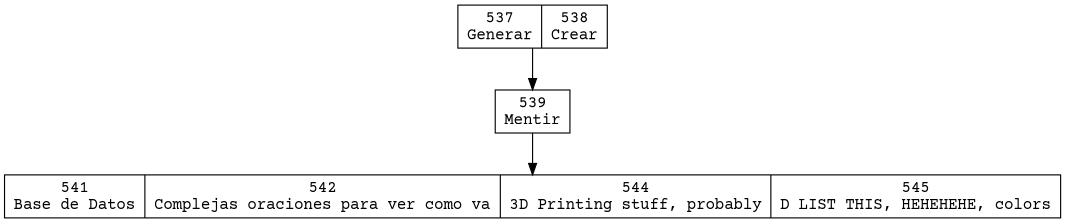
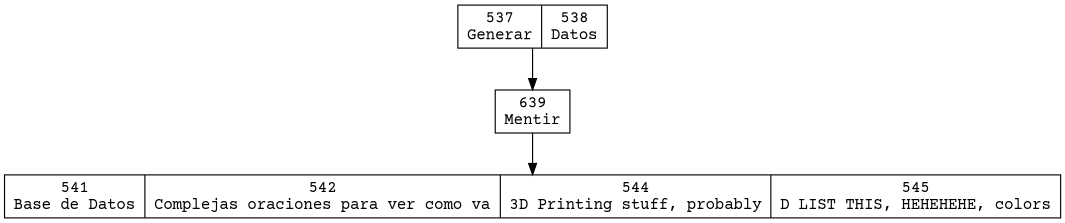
node "537": text "Crear" -> "Datos"
node "539 Mentir": label "539 Mentir" -> "639 Mentir"
